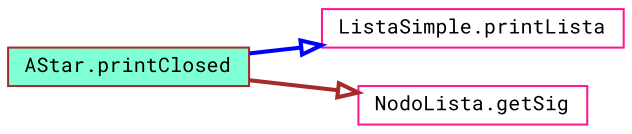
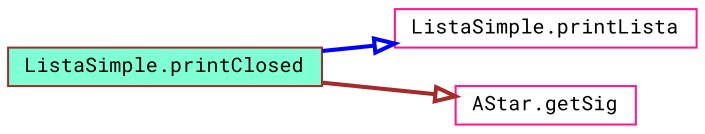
node "AStar.printClosed": label "AStar.printClosed" -> "ListaSimple.printClosed"
node "NodoLista.getSig": label "NodoLista.getSig" -> "AStar.getSig"
